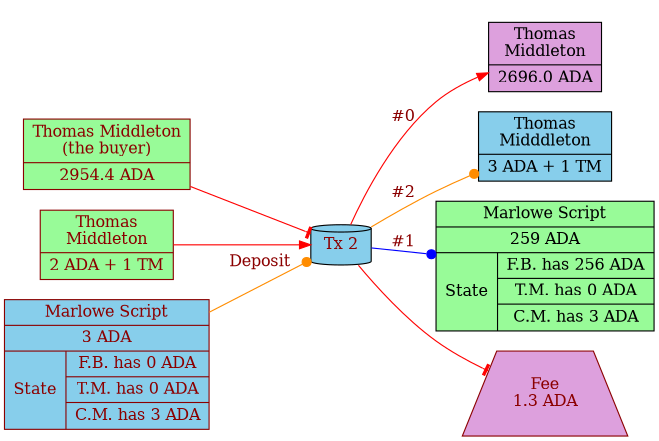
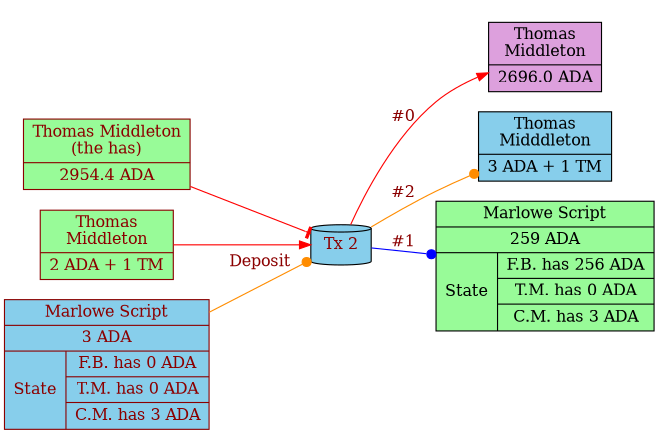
node "Thomas Middleton": text "(the buyer)" -> "(the has)"
node "Fee 1.3 ADA": removed
